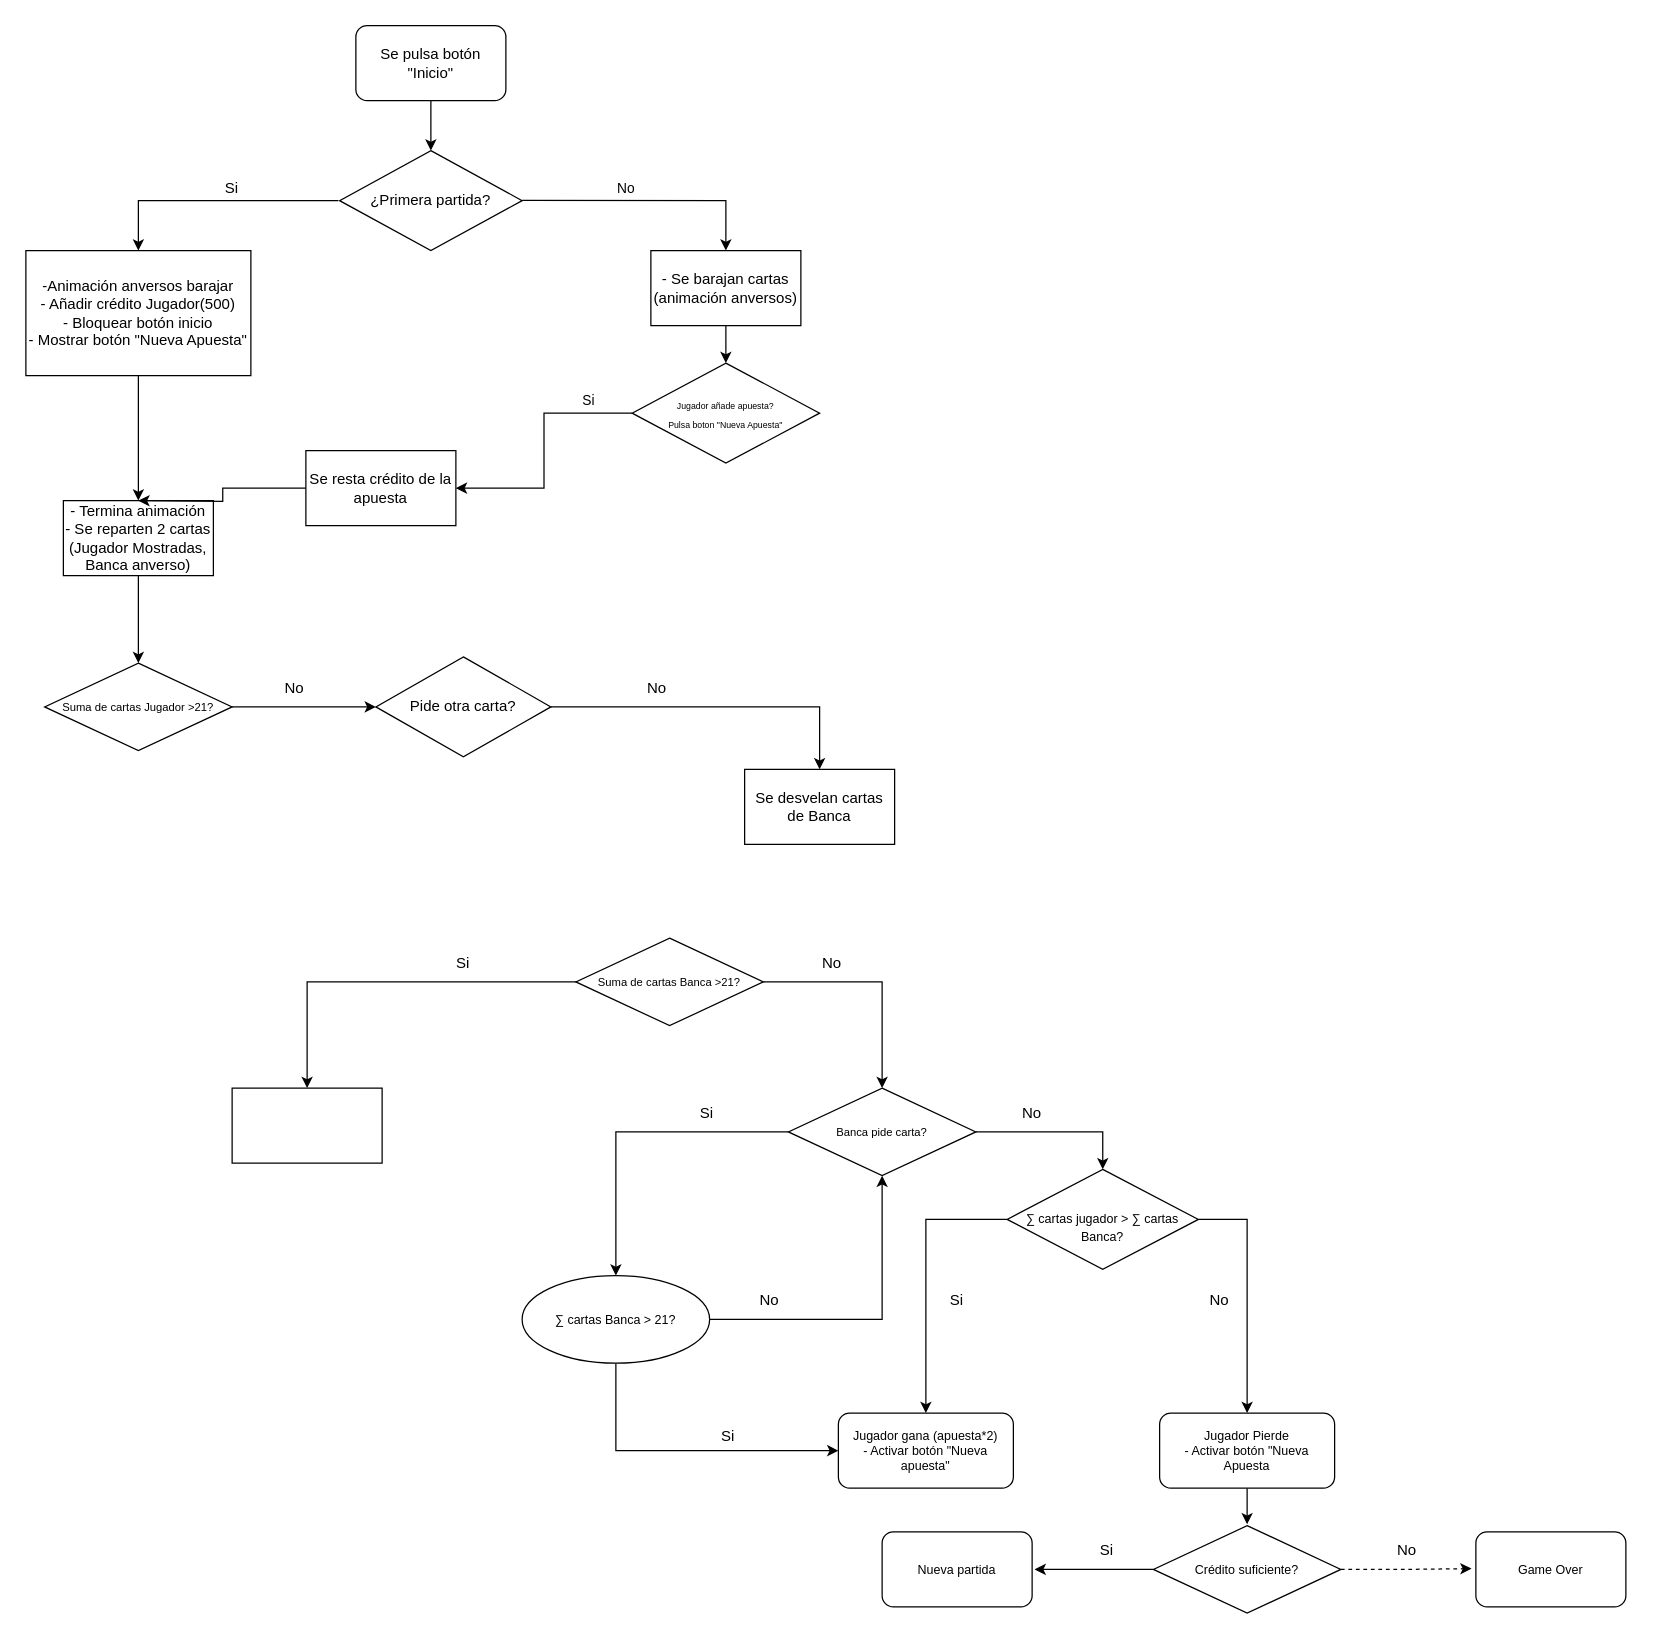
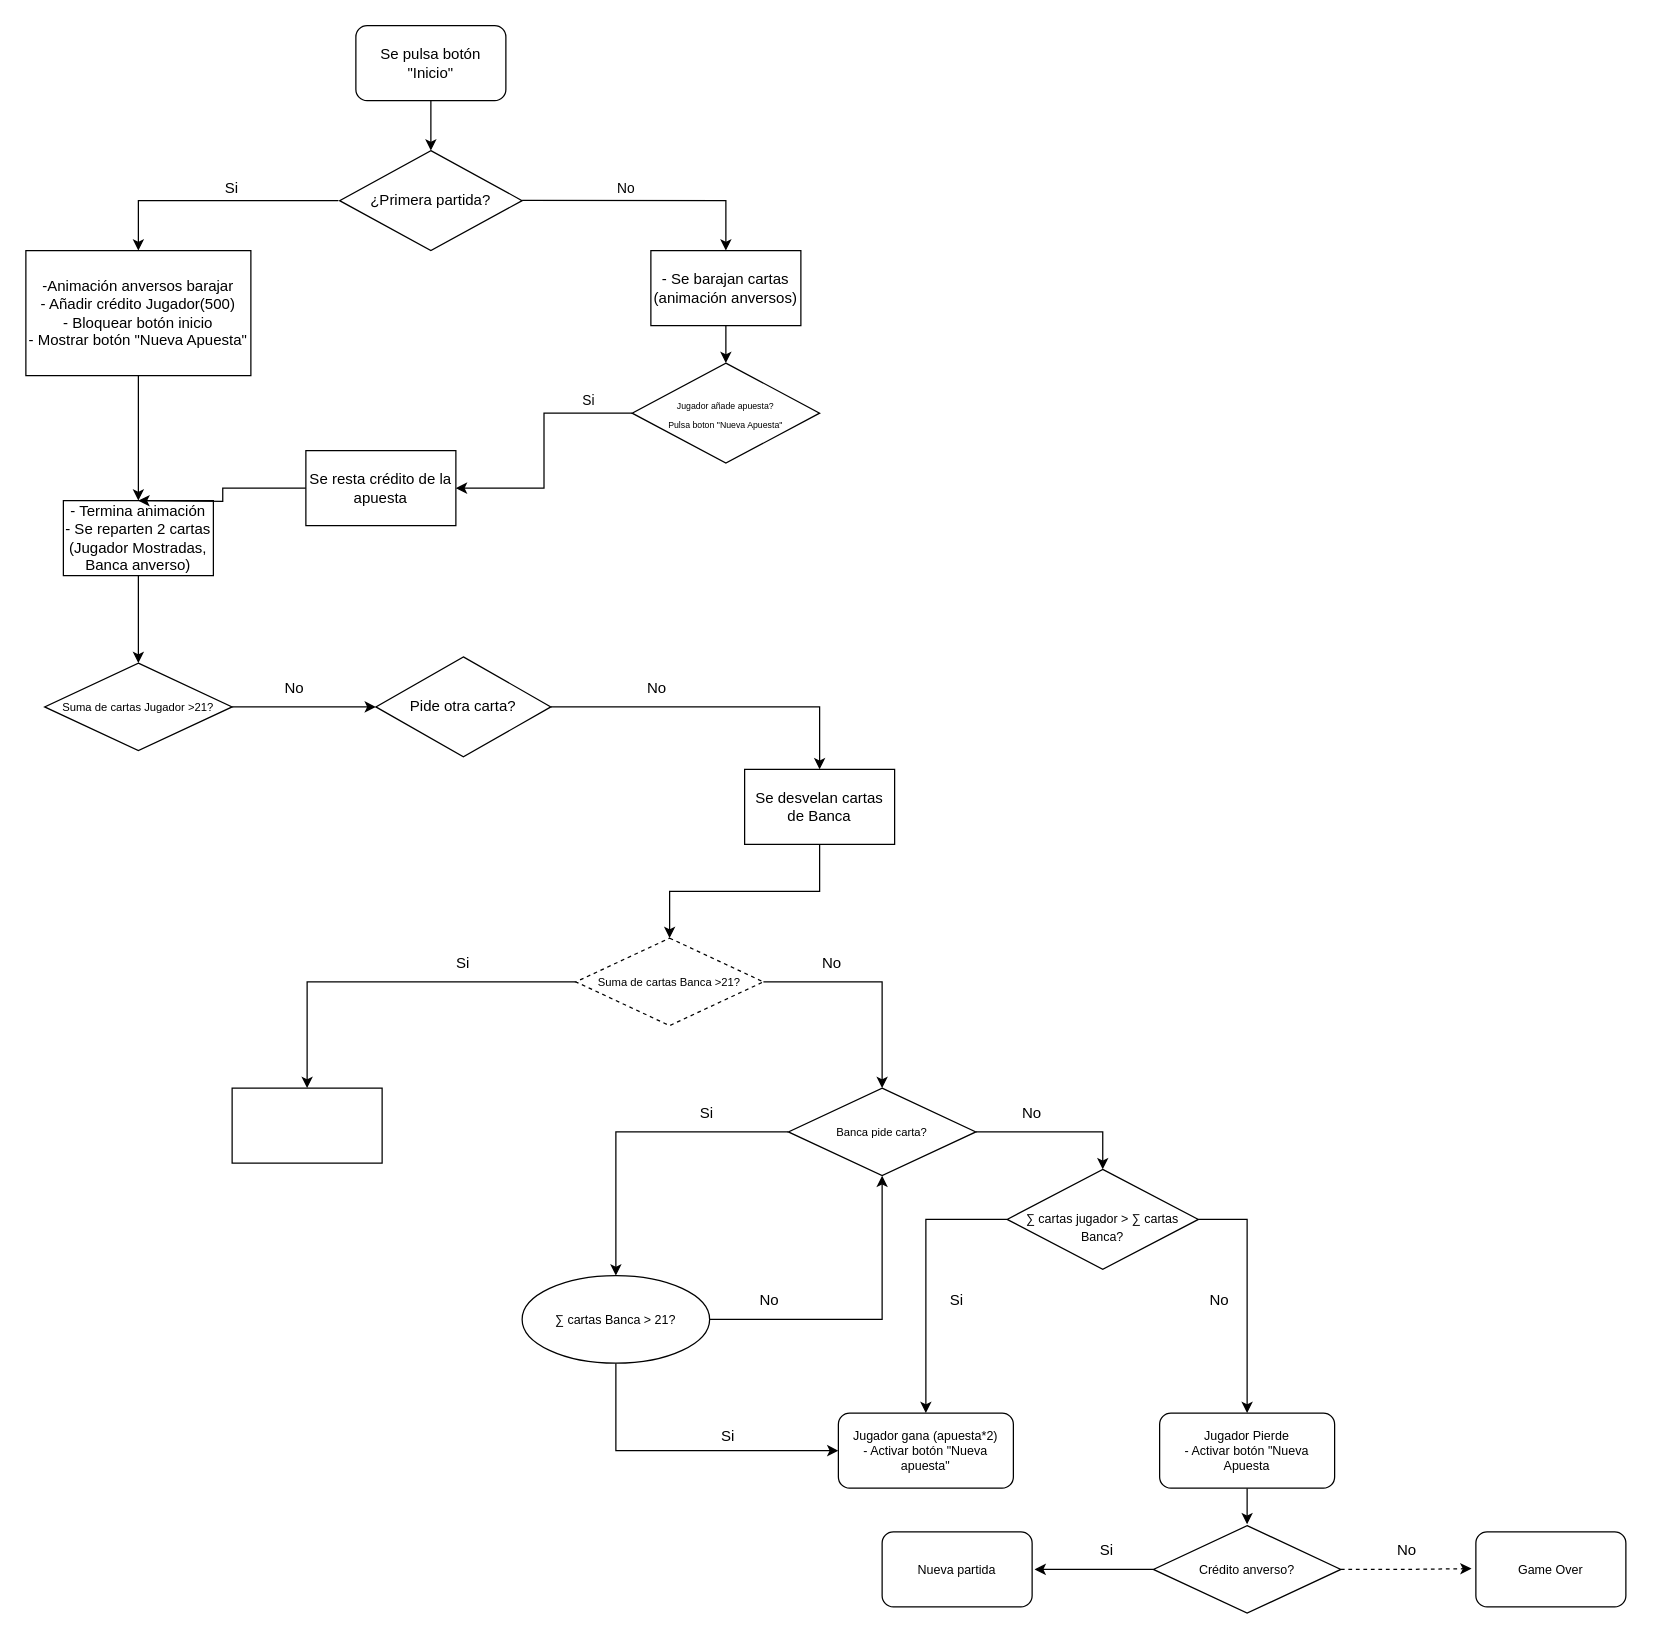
edge "Se desvelan cartas de Banca" -> "Suma de cartas Banca >21?": added
node "Suma de cartas Banca >21?": style solid -> dashed
node "Crédito suficiente?": label "Crédito suficiente?" -> "Crédito anverso?"
